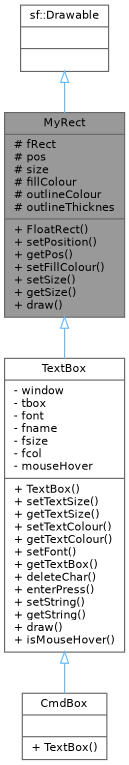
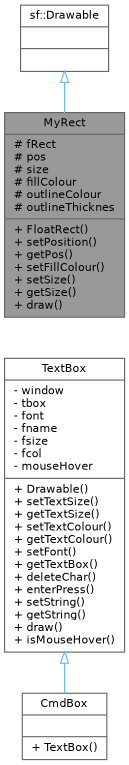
edge "TextBox" -> "MyRect": removed
node "TextBox": text "+ TextBox()" -> "+ Drawable()"
